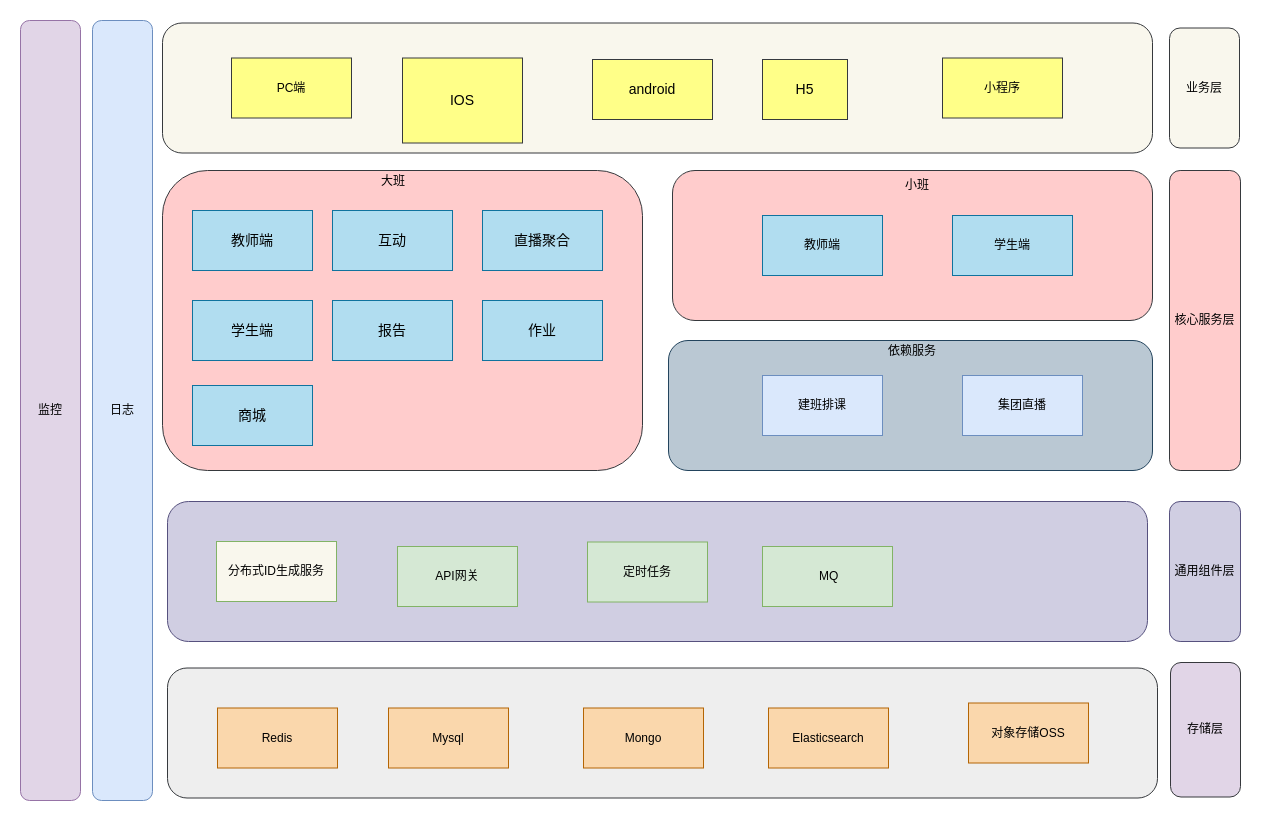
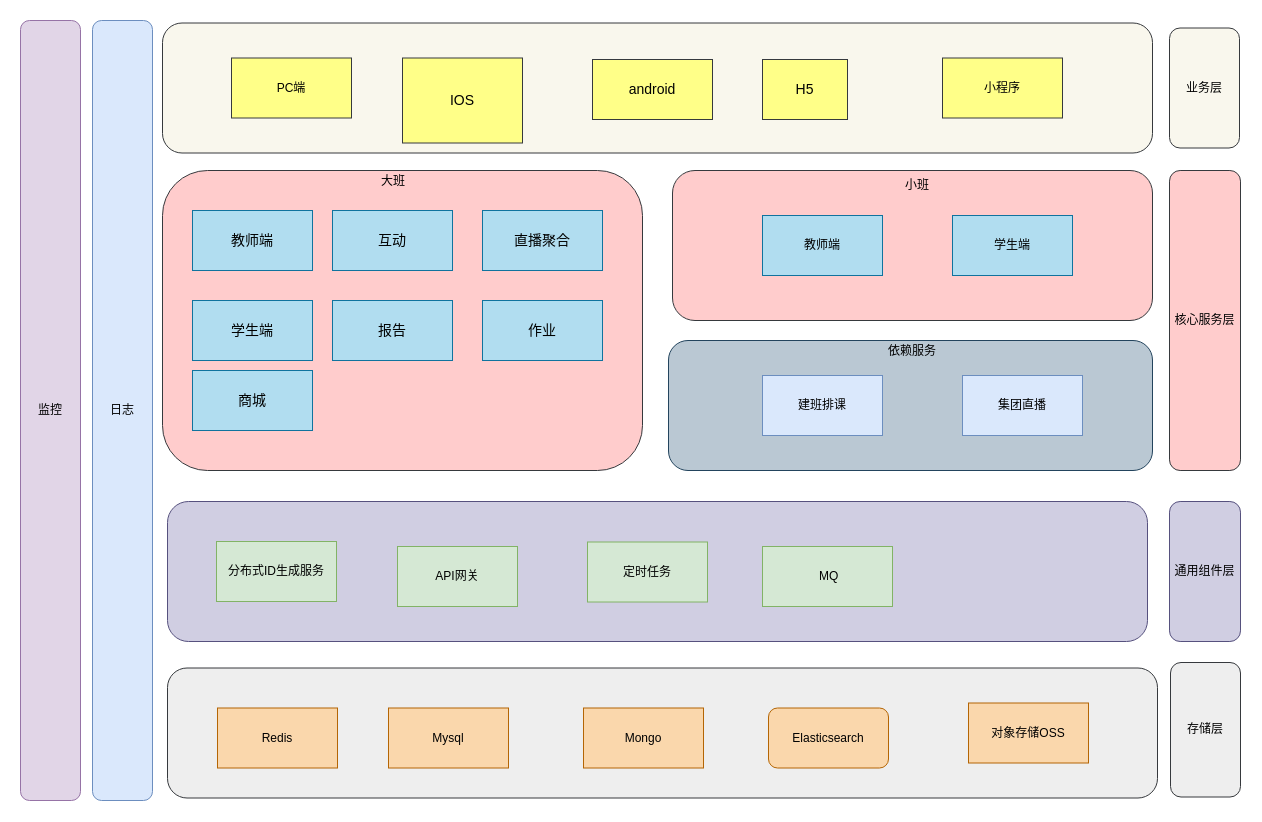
node "商城": moved (253, 416) -> (253, 401)
node "分布式ID生成服务": fillcolor #f9f7ed -> #d5e8d4
node "存储层": fillcolor #e1d5e7 -> #eeeeee
node "Elasticsearch": shape rectangle -> rounded rectangle
